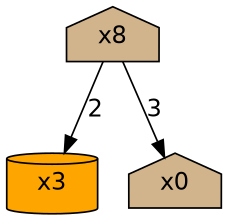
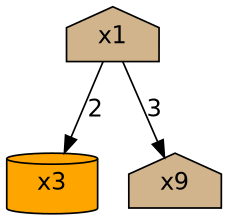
node "x8": label "x8" -> "x1"
node "x0": label "x0" -> "x9"
